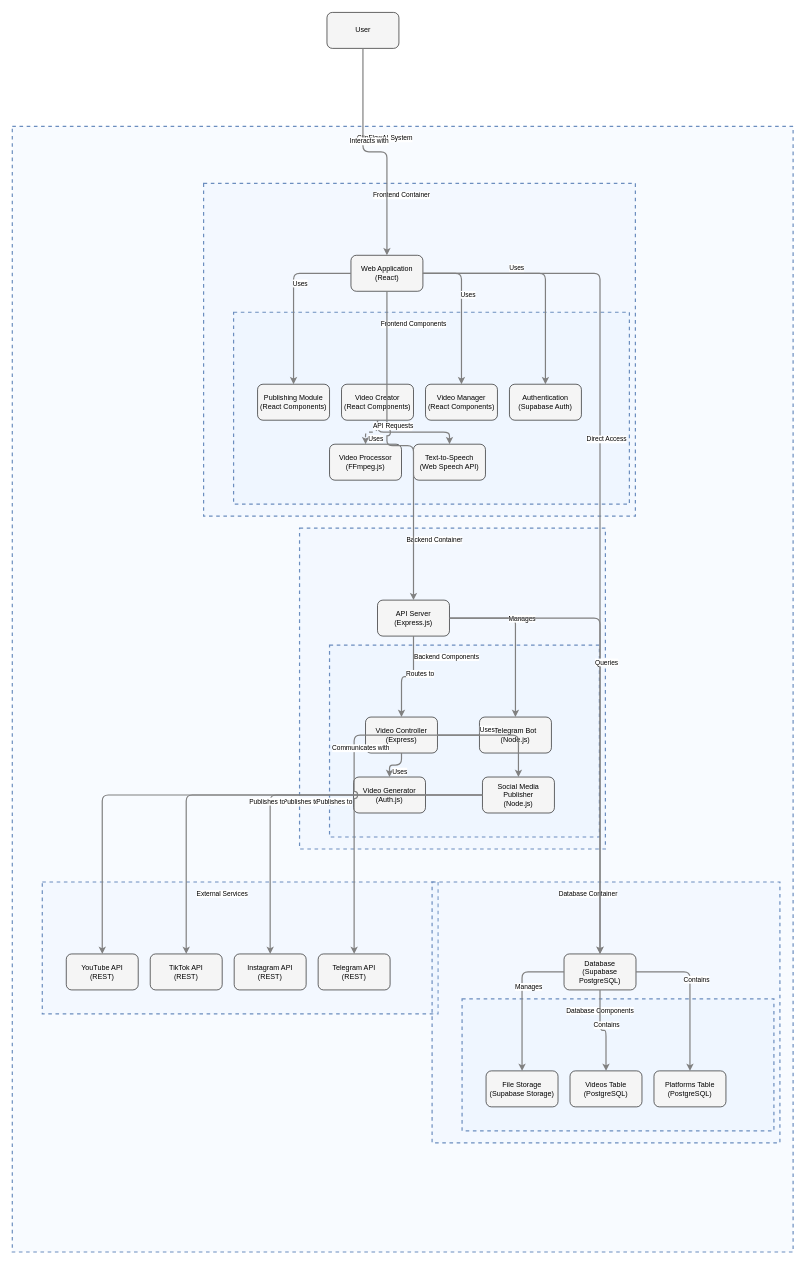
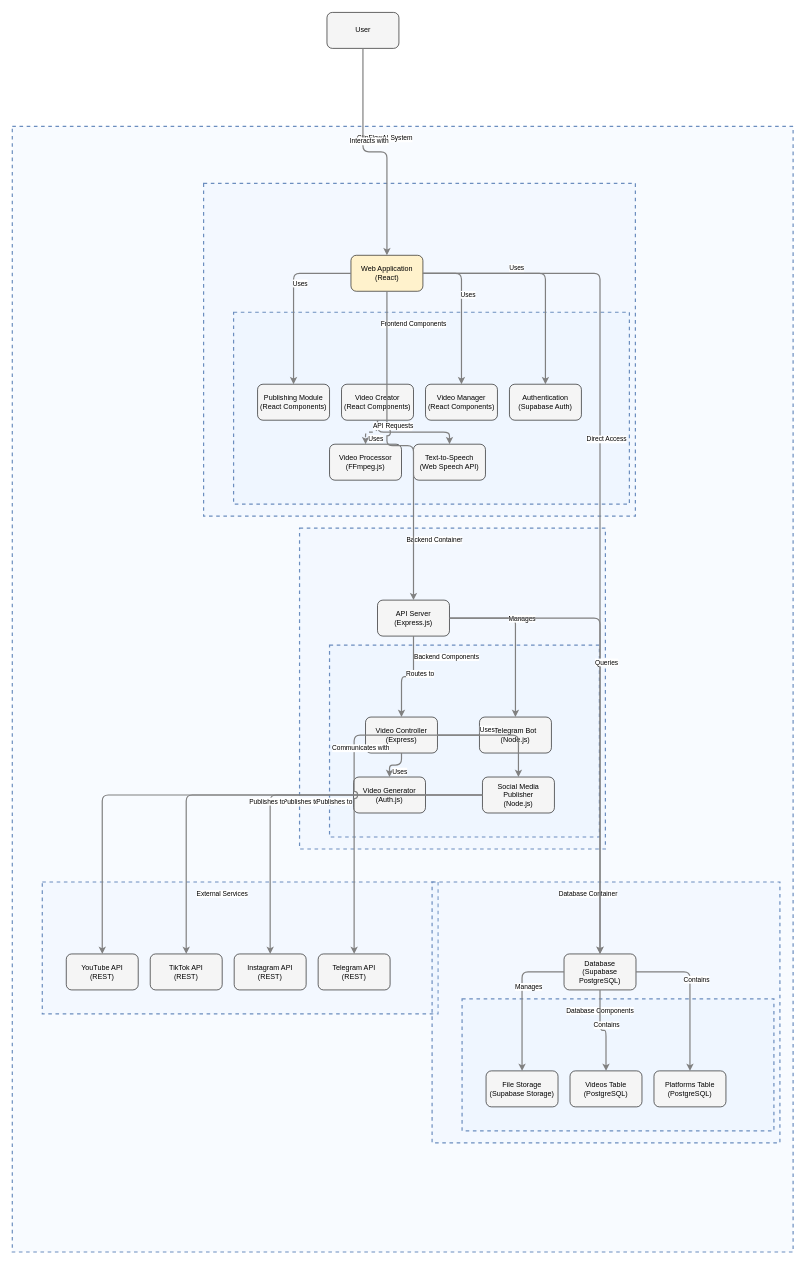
node "Frontend Container": removed
node "Web Application (React)": fillcolor #f5f5f5 -> #fff2cc
